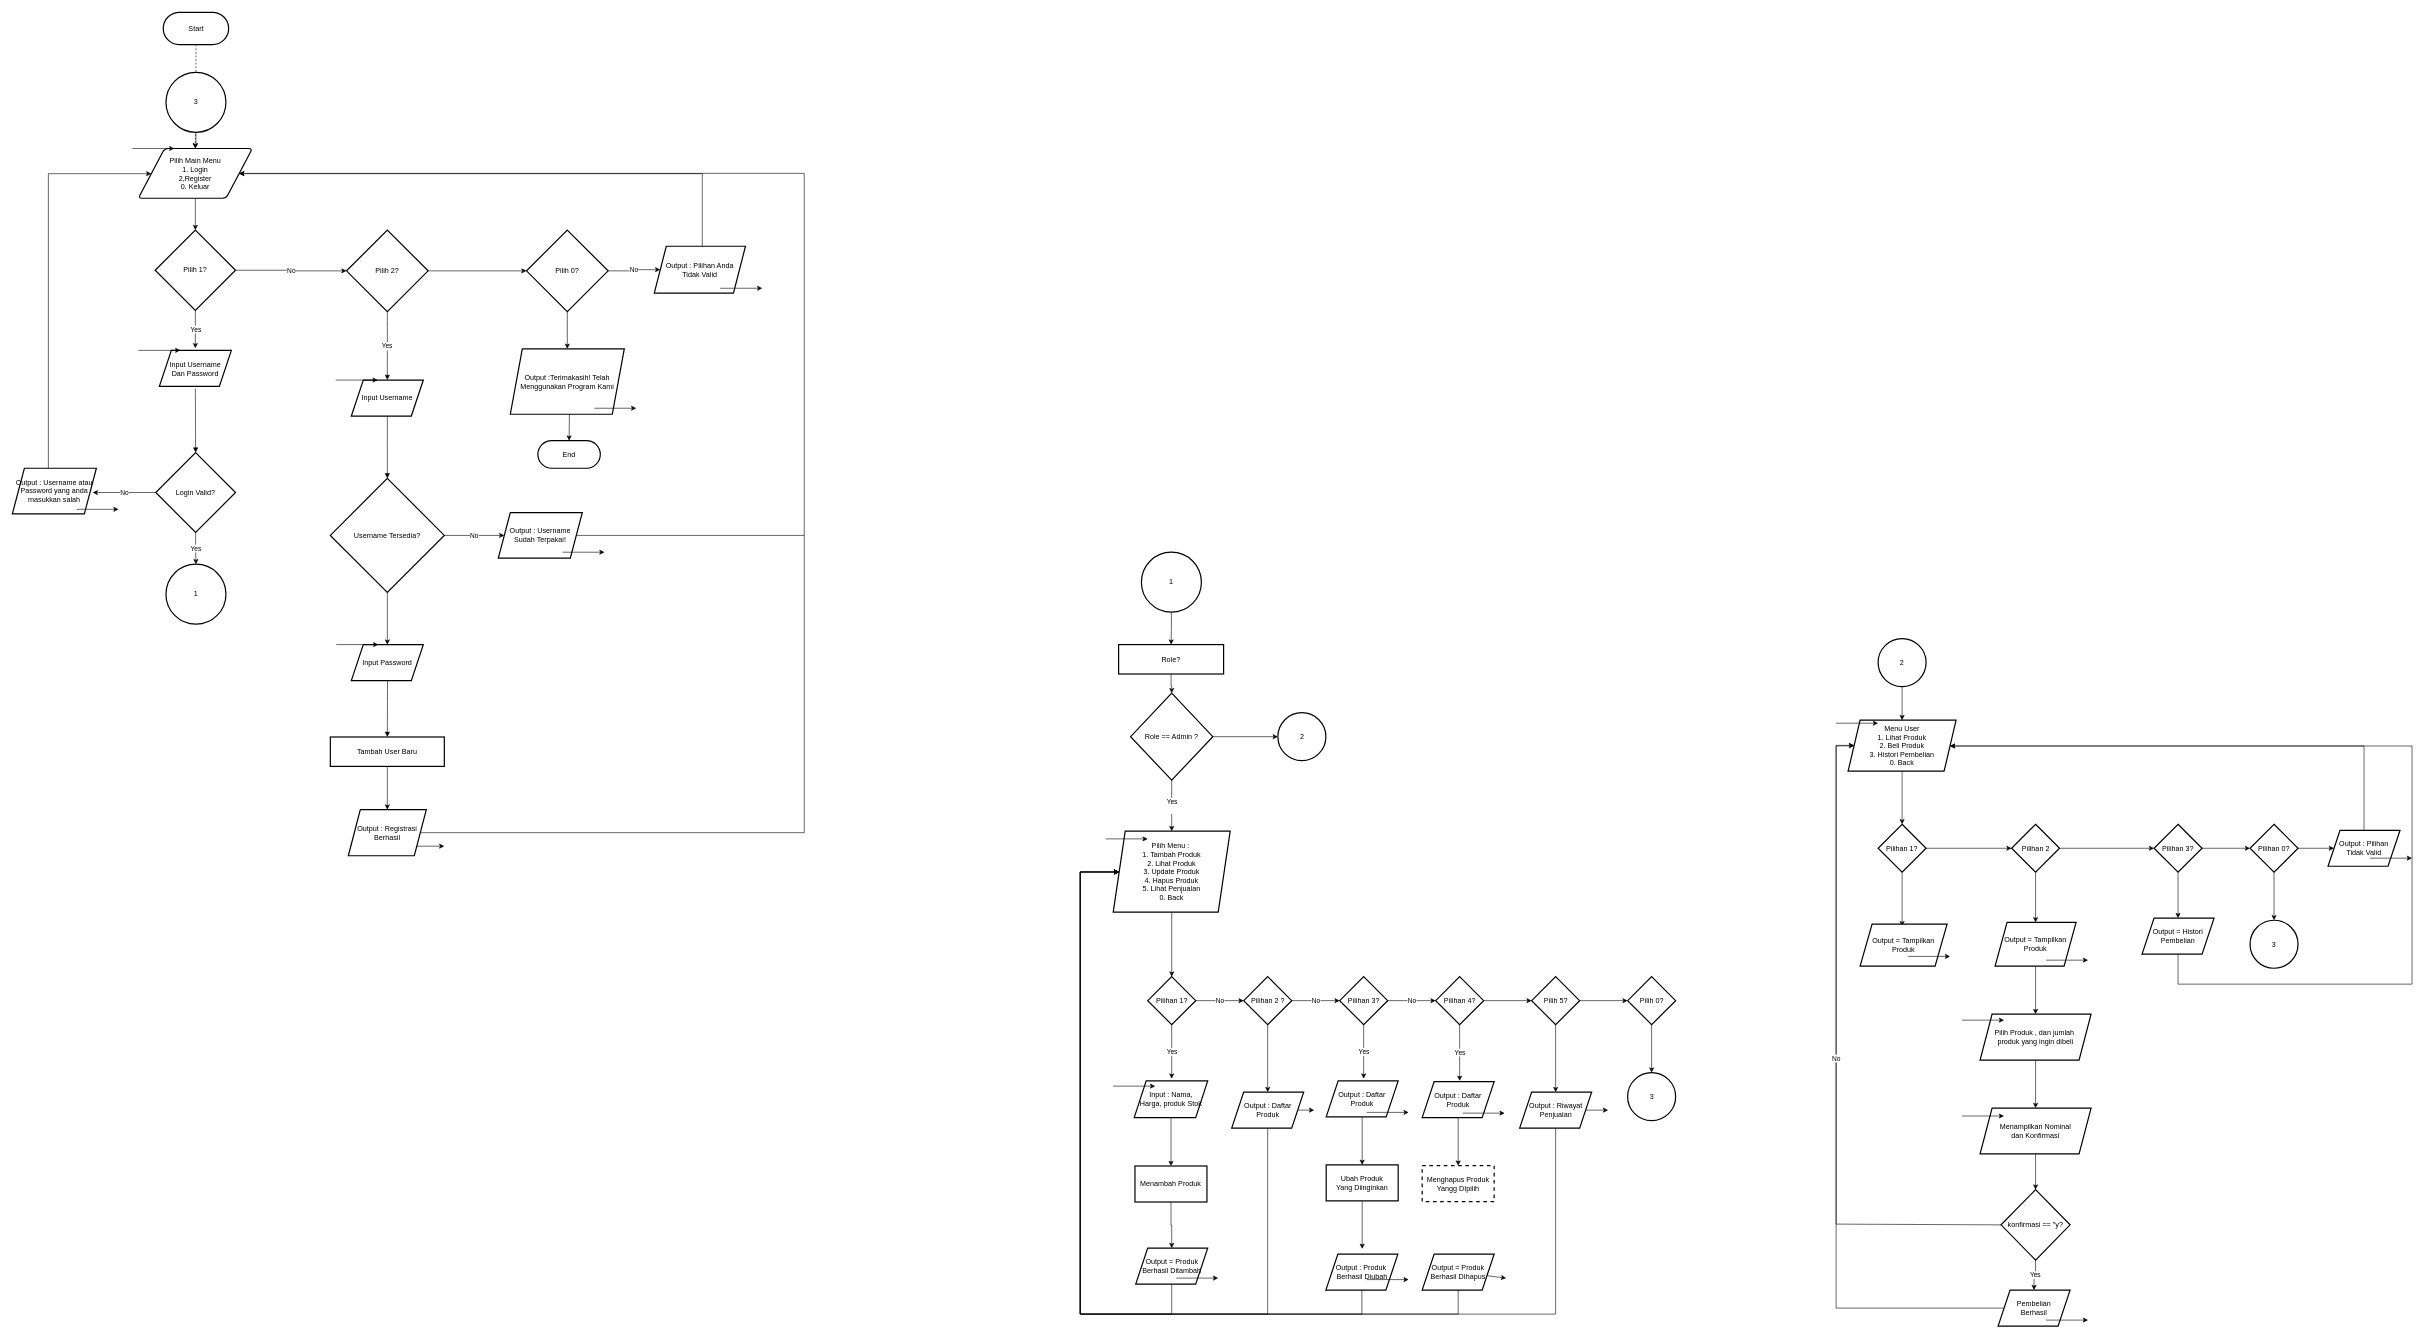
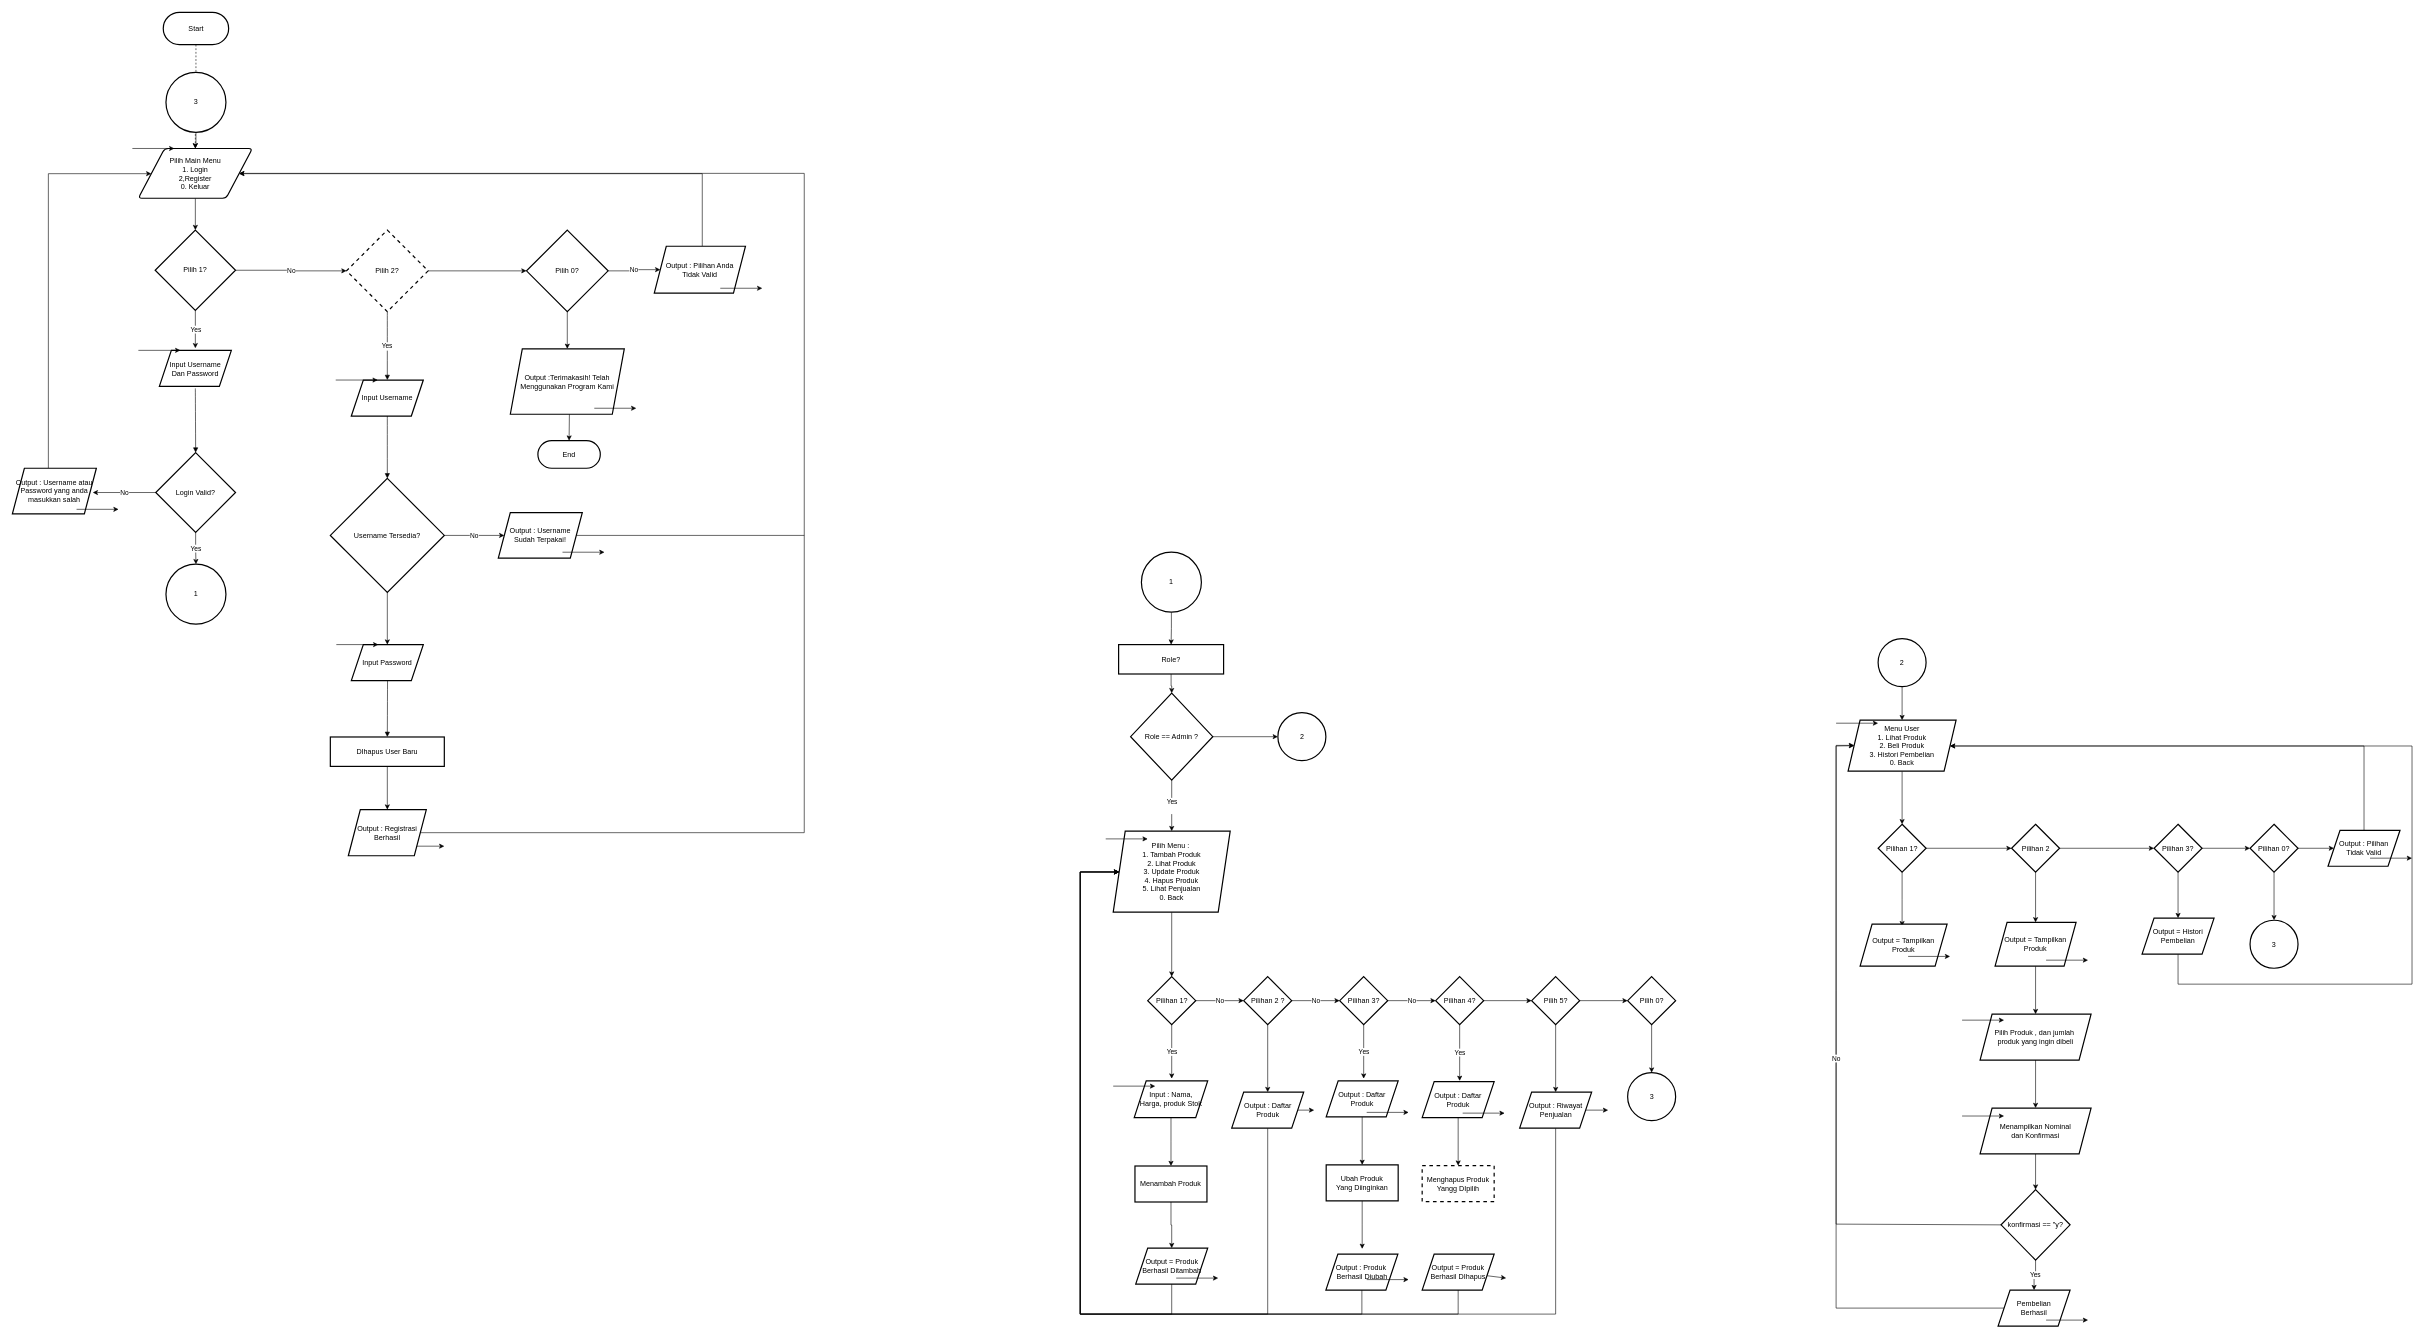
node "Pilih 2?": style solid -> dashed
node "Tambah User Baru": label "Tambah User Baru" -> "DIhapus User Baru"
